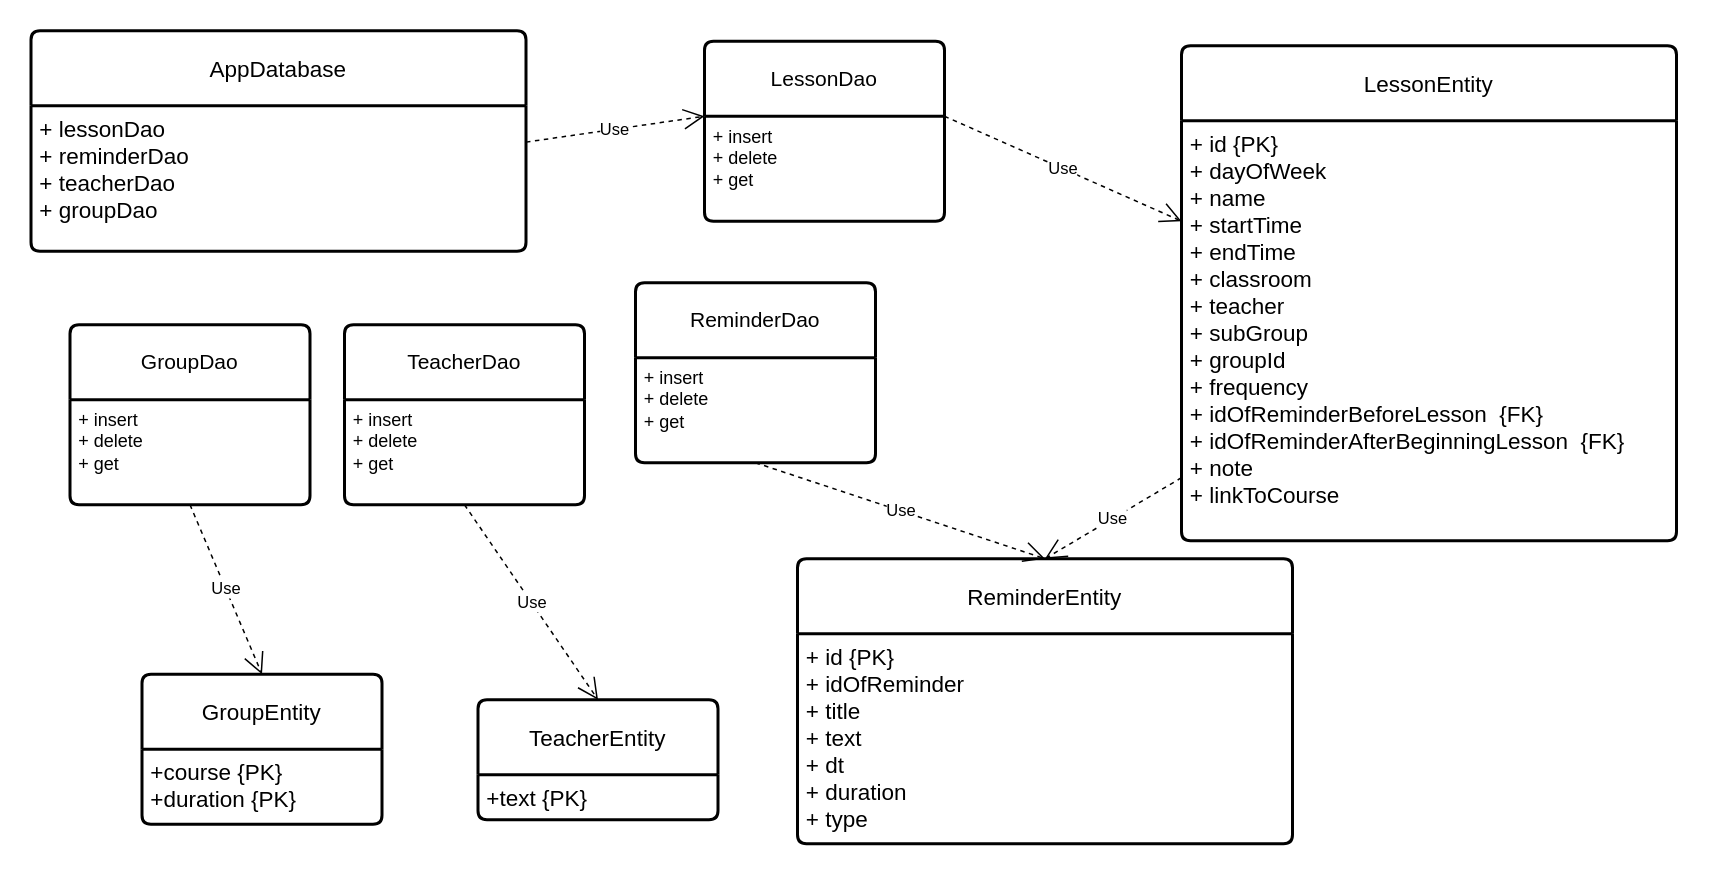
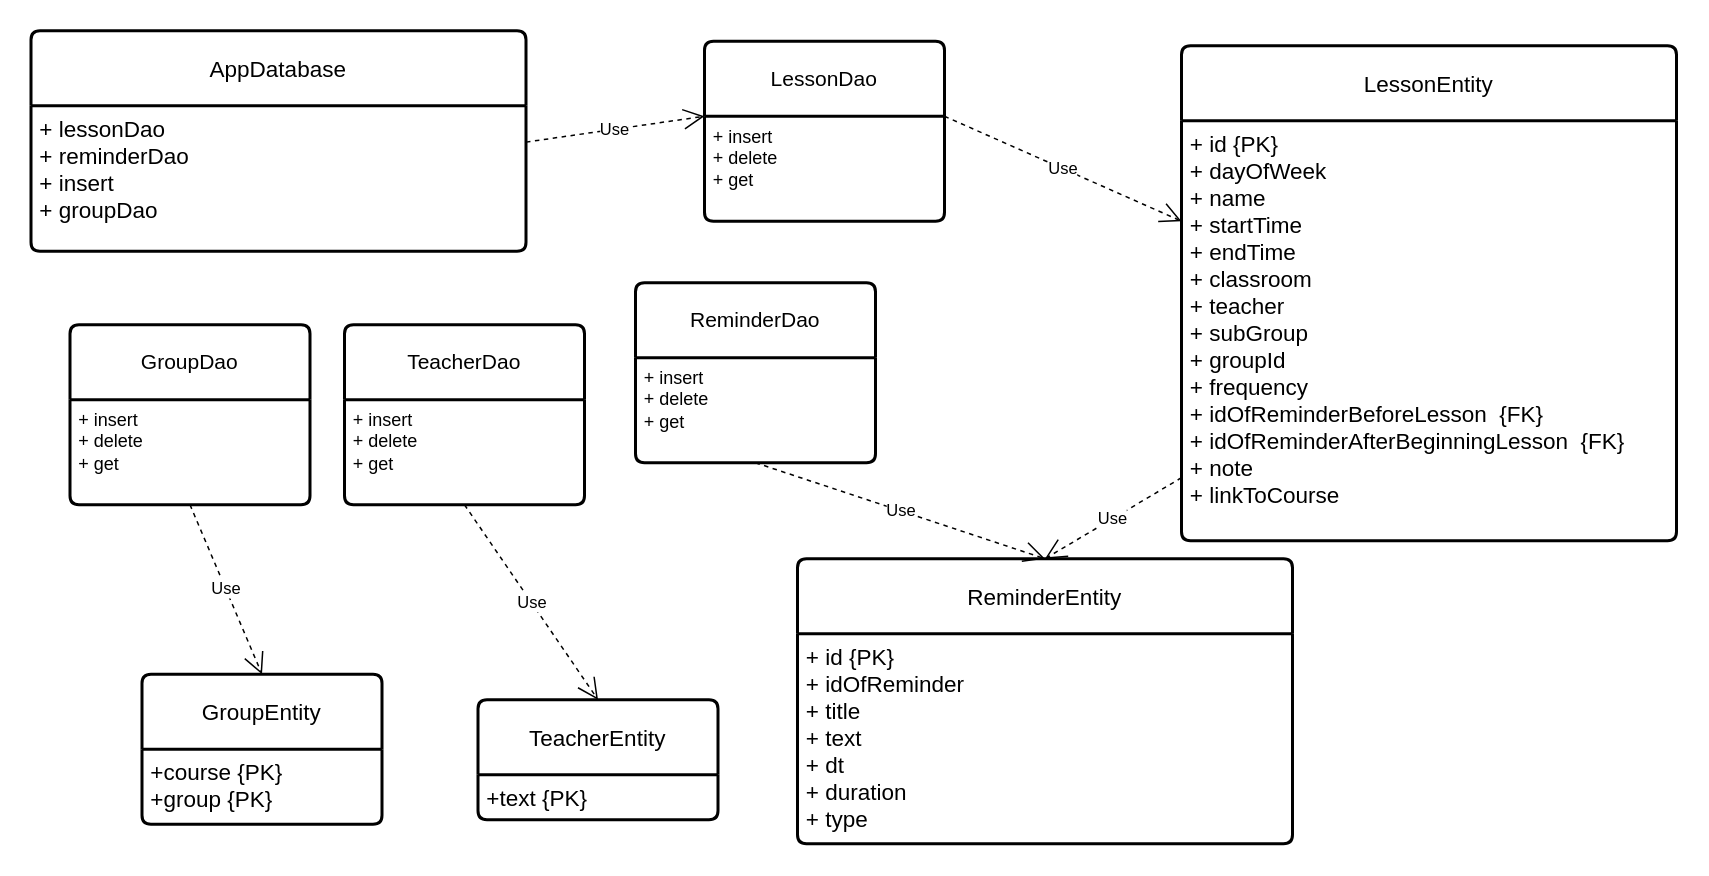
node "+ lessonDao + reminderDao + teacherDao + groupDao": label "+ lessonDao + reminderDao + teacherDao + groupDao" -> "+ lessonDao + reminderDao + insert + groupDao"
node "+course {PK} +duration {PK}": label "+course {PK} +duration {PK}" -> "+course {PK} +group {PK}"
